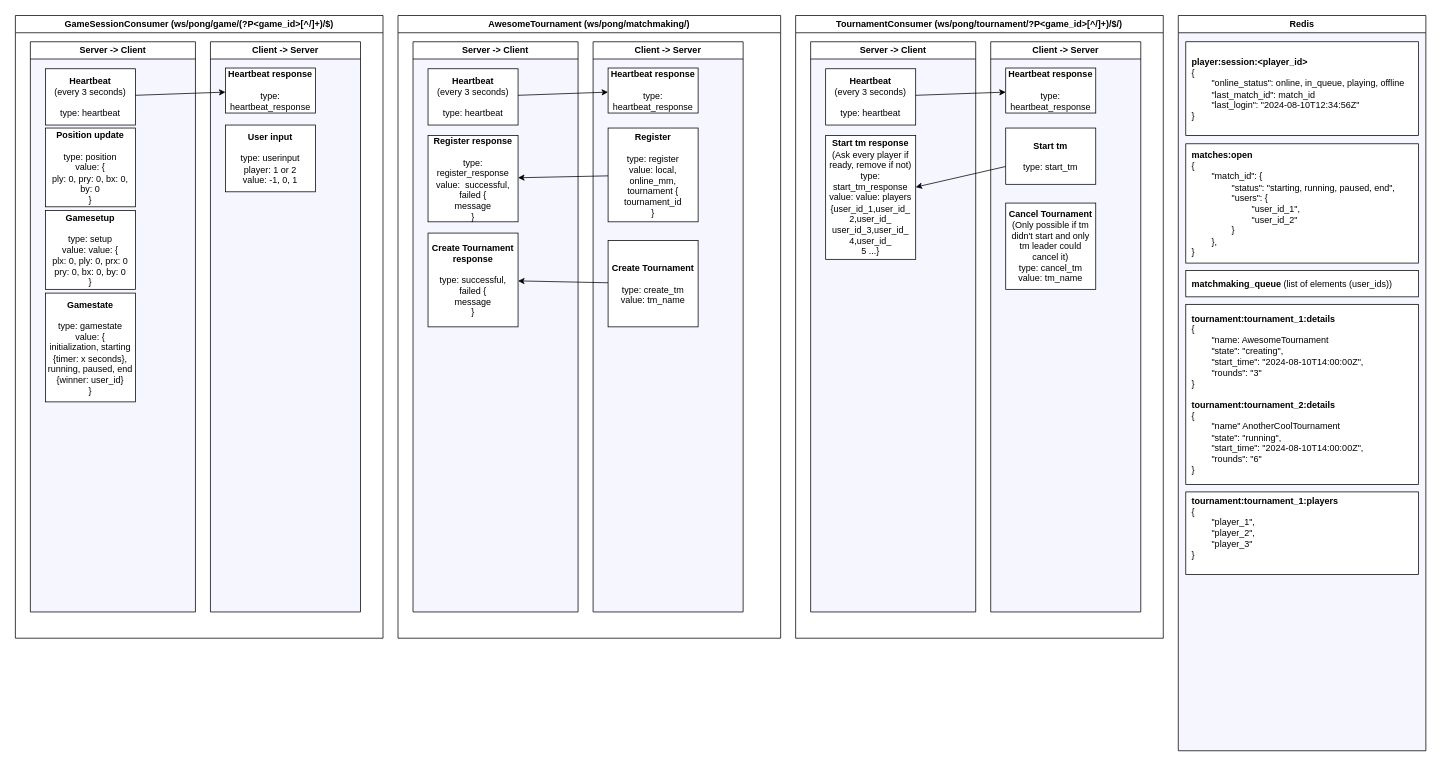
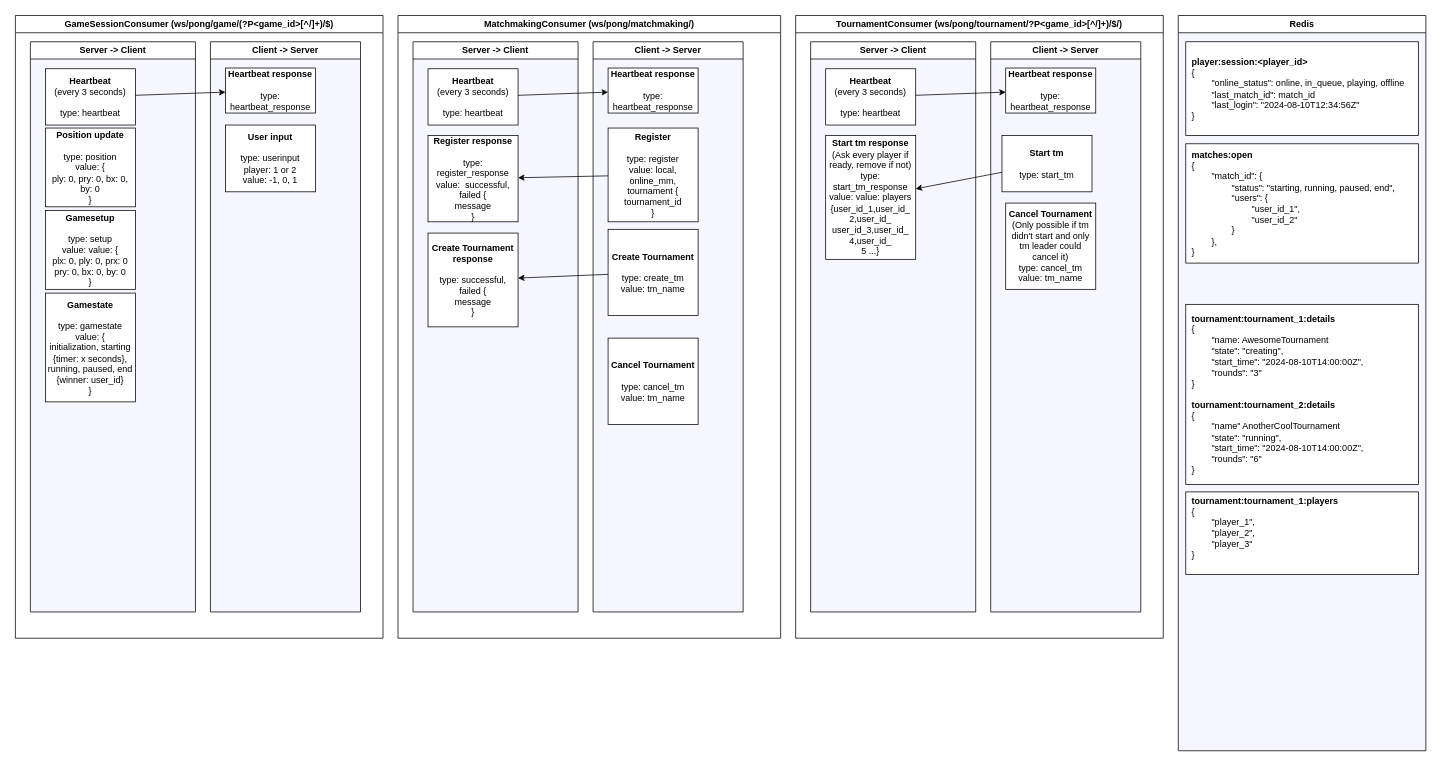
node "AwesomeTournament (ws/pong/matchmaking/)": label "AwesomeTournament (ws/pong/matchmaking/)" -> "MatchmakingConsumer (ws/pong/matchmaking/)"
node "Start tm type: start_tm": moved (1050, 156) -> (1047, 164)
node "Create Tournament type: create_tm value: tm_name": moved (653, 284) -> (653, 272)
node "matchmaking_queue (list of elements (user_ids))": removed
node "Cancel Tournament type: cancel_tm value: tm_name": added
